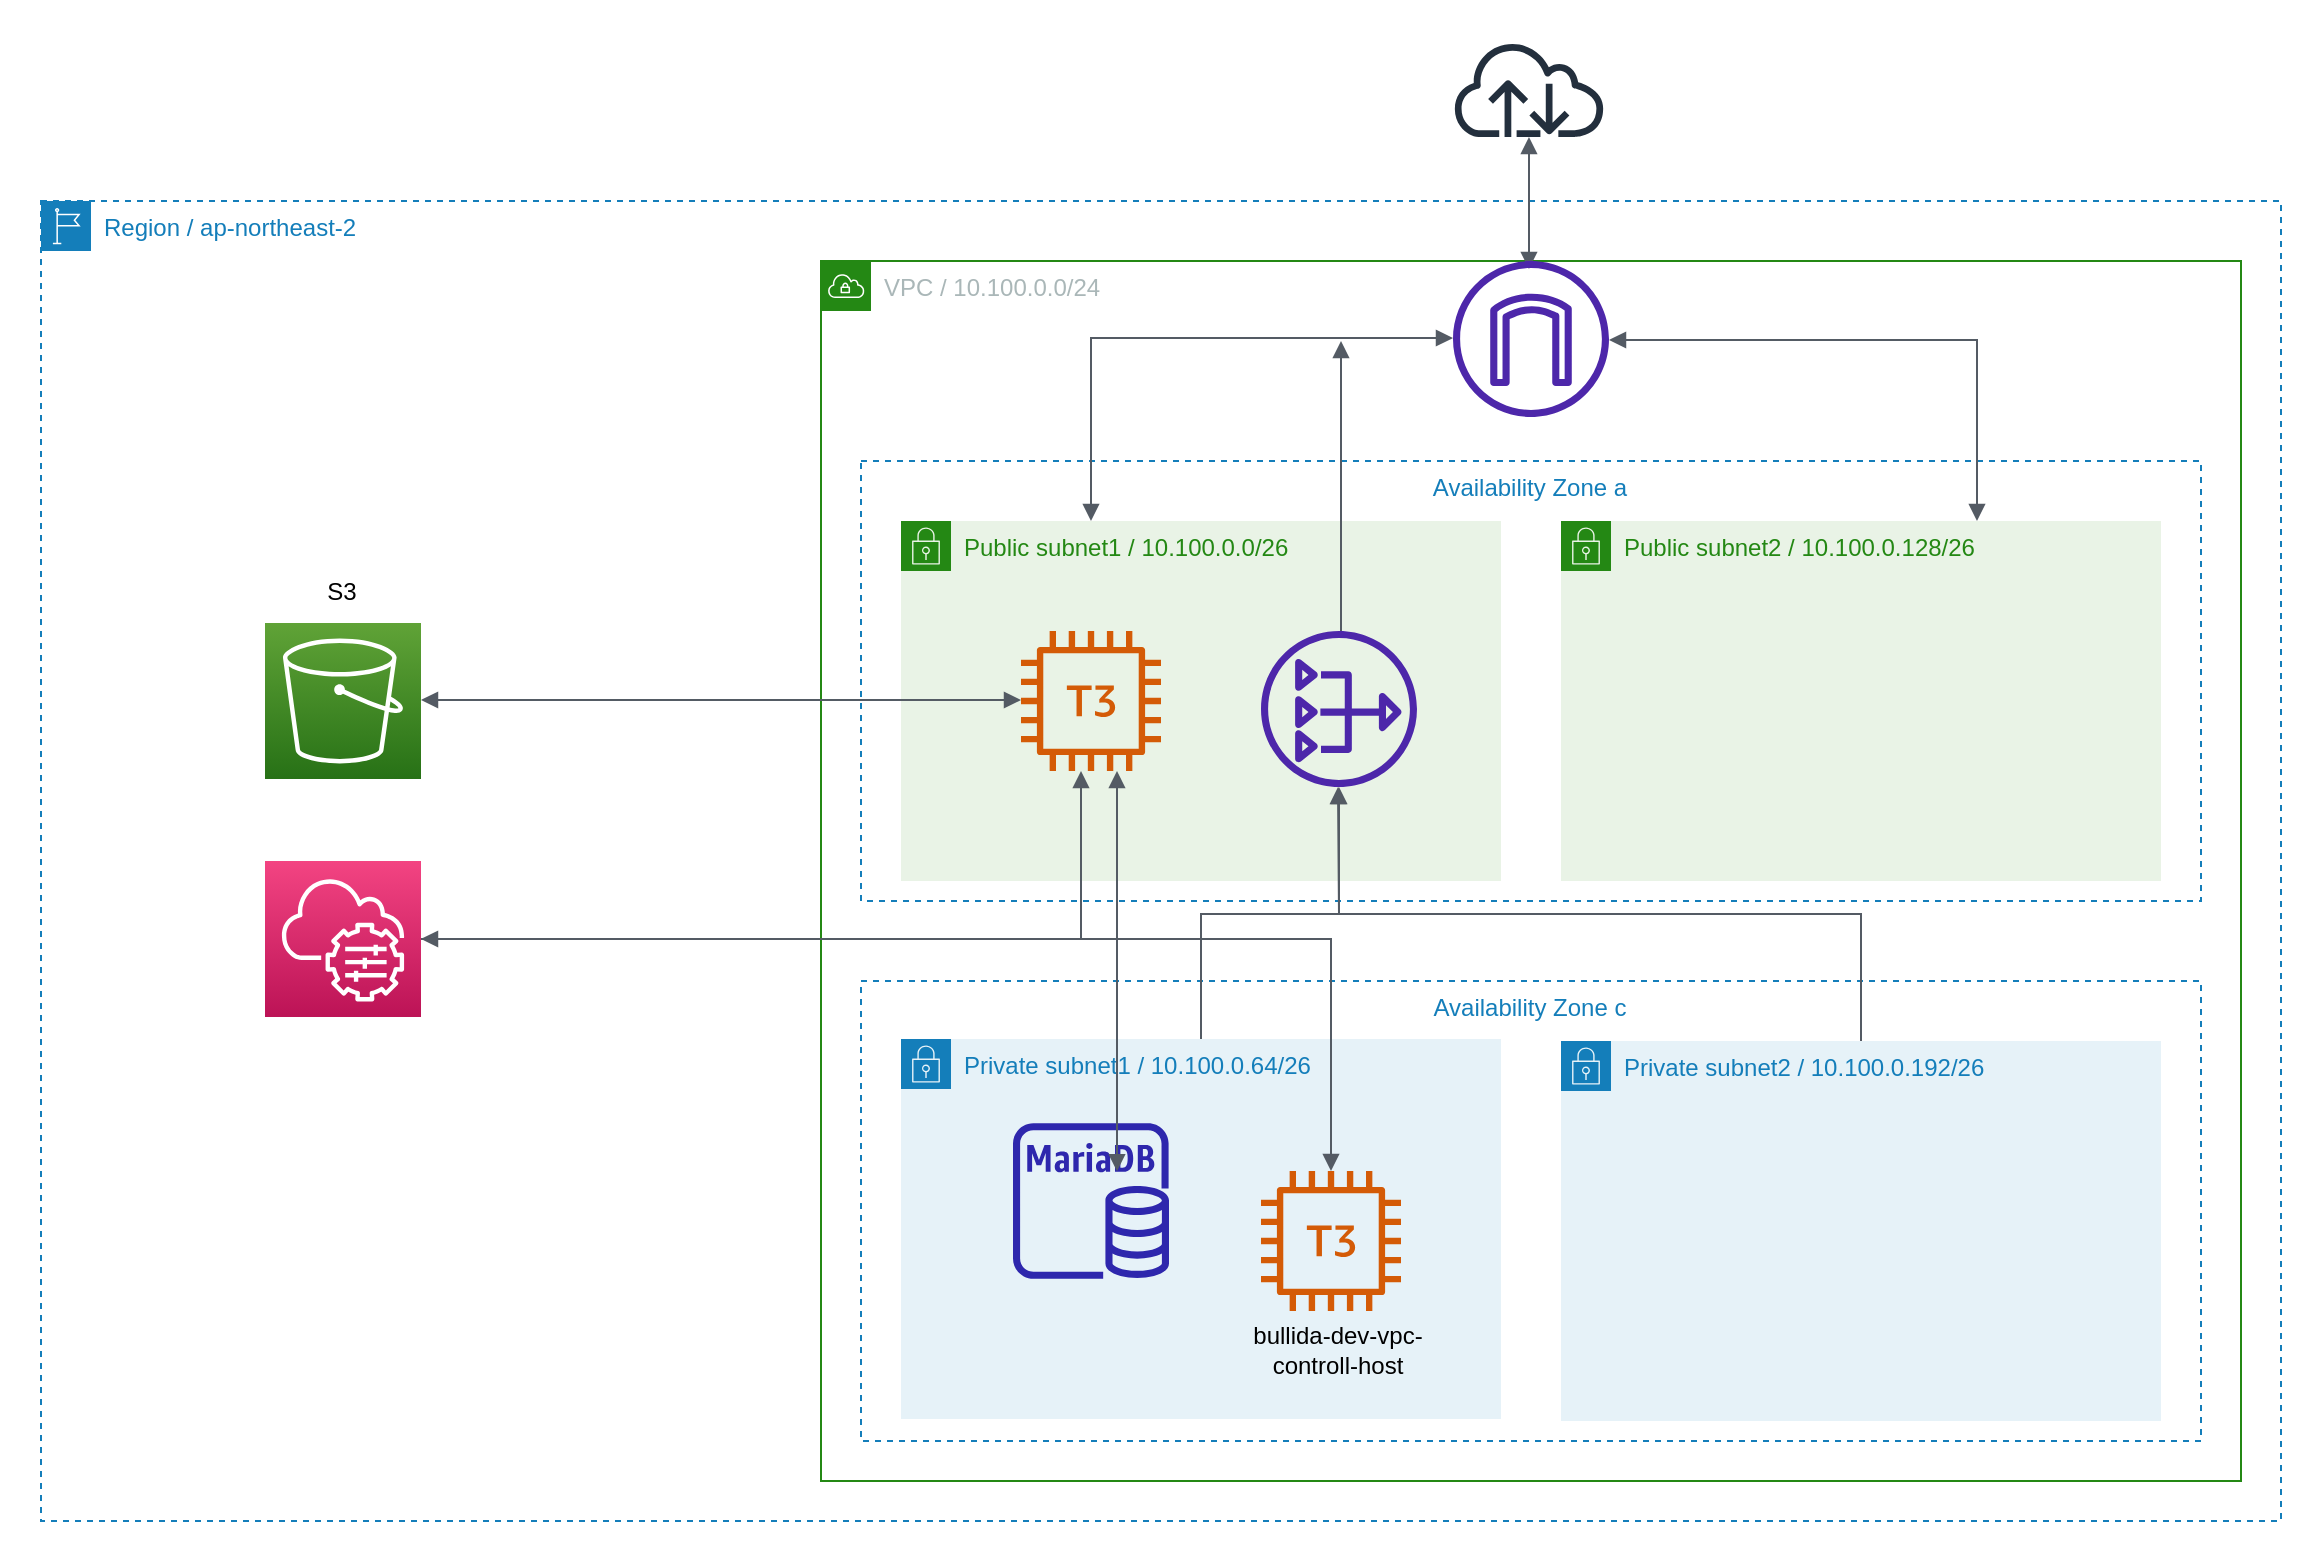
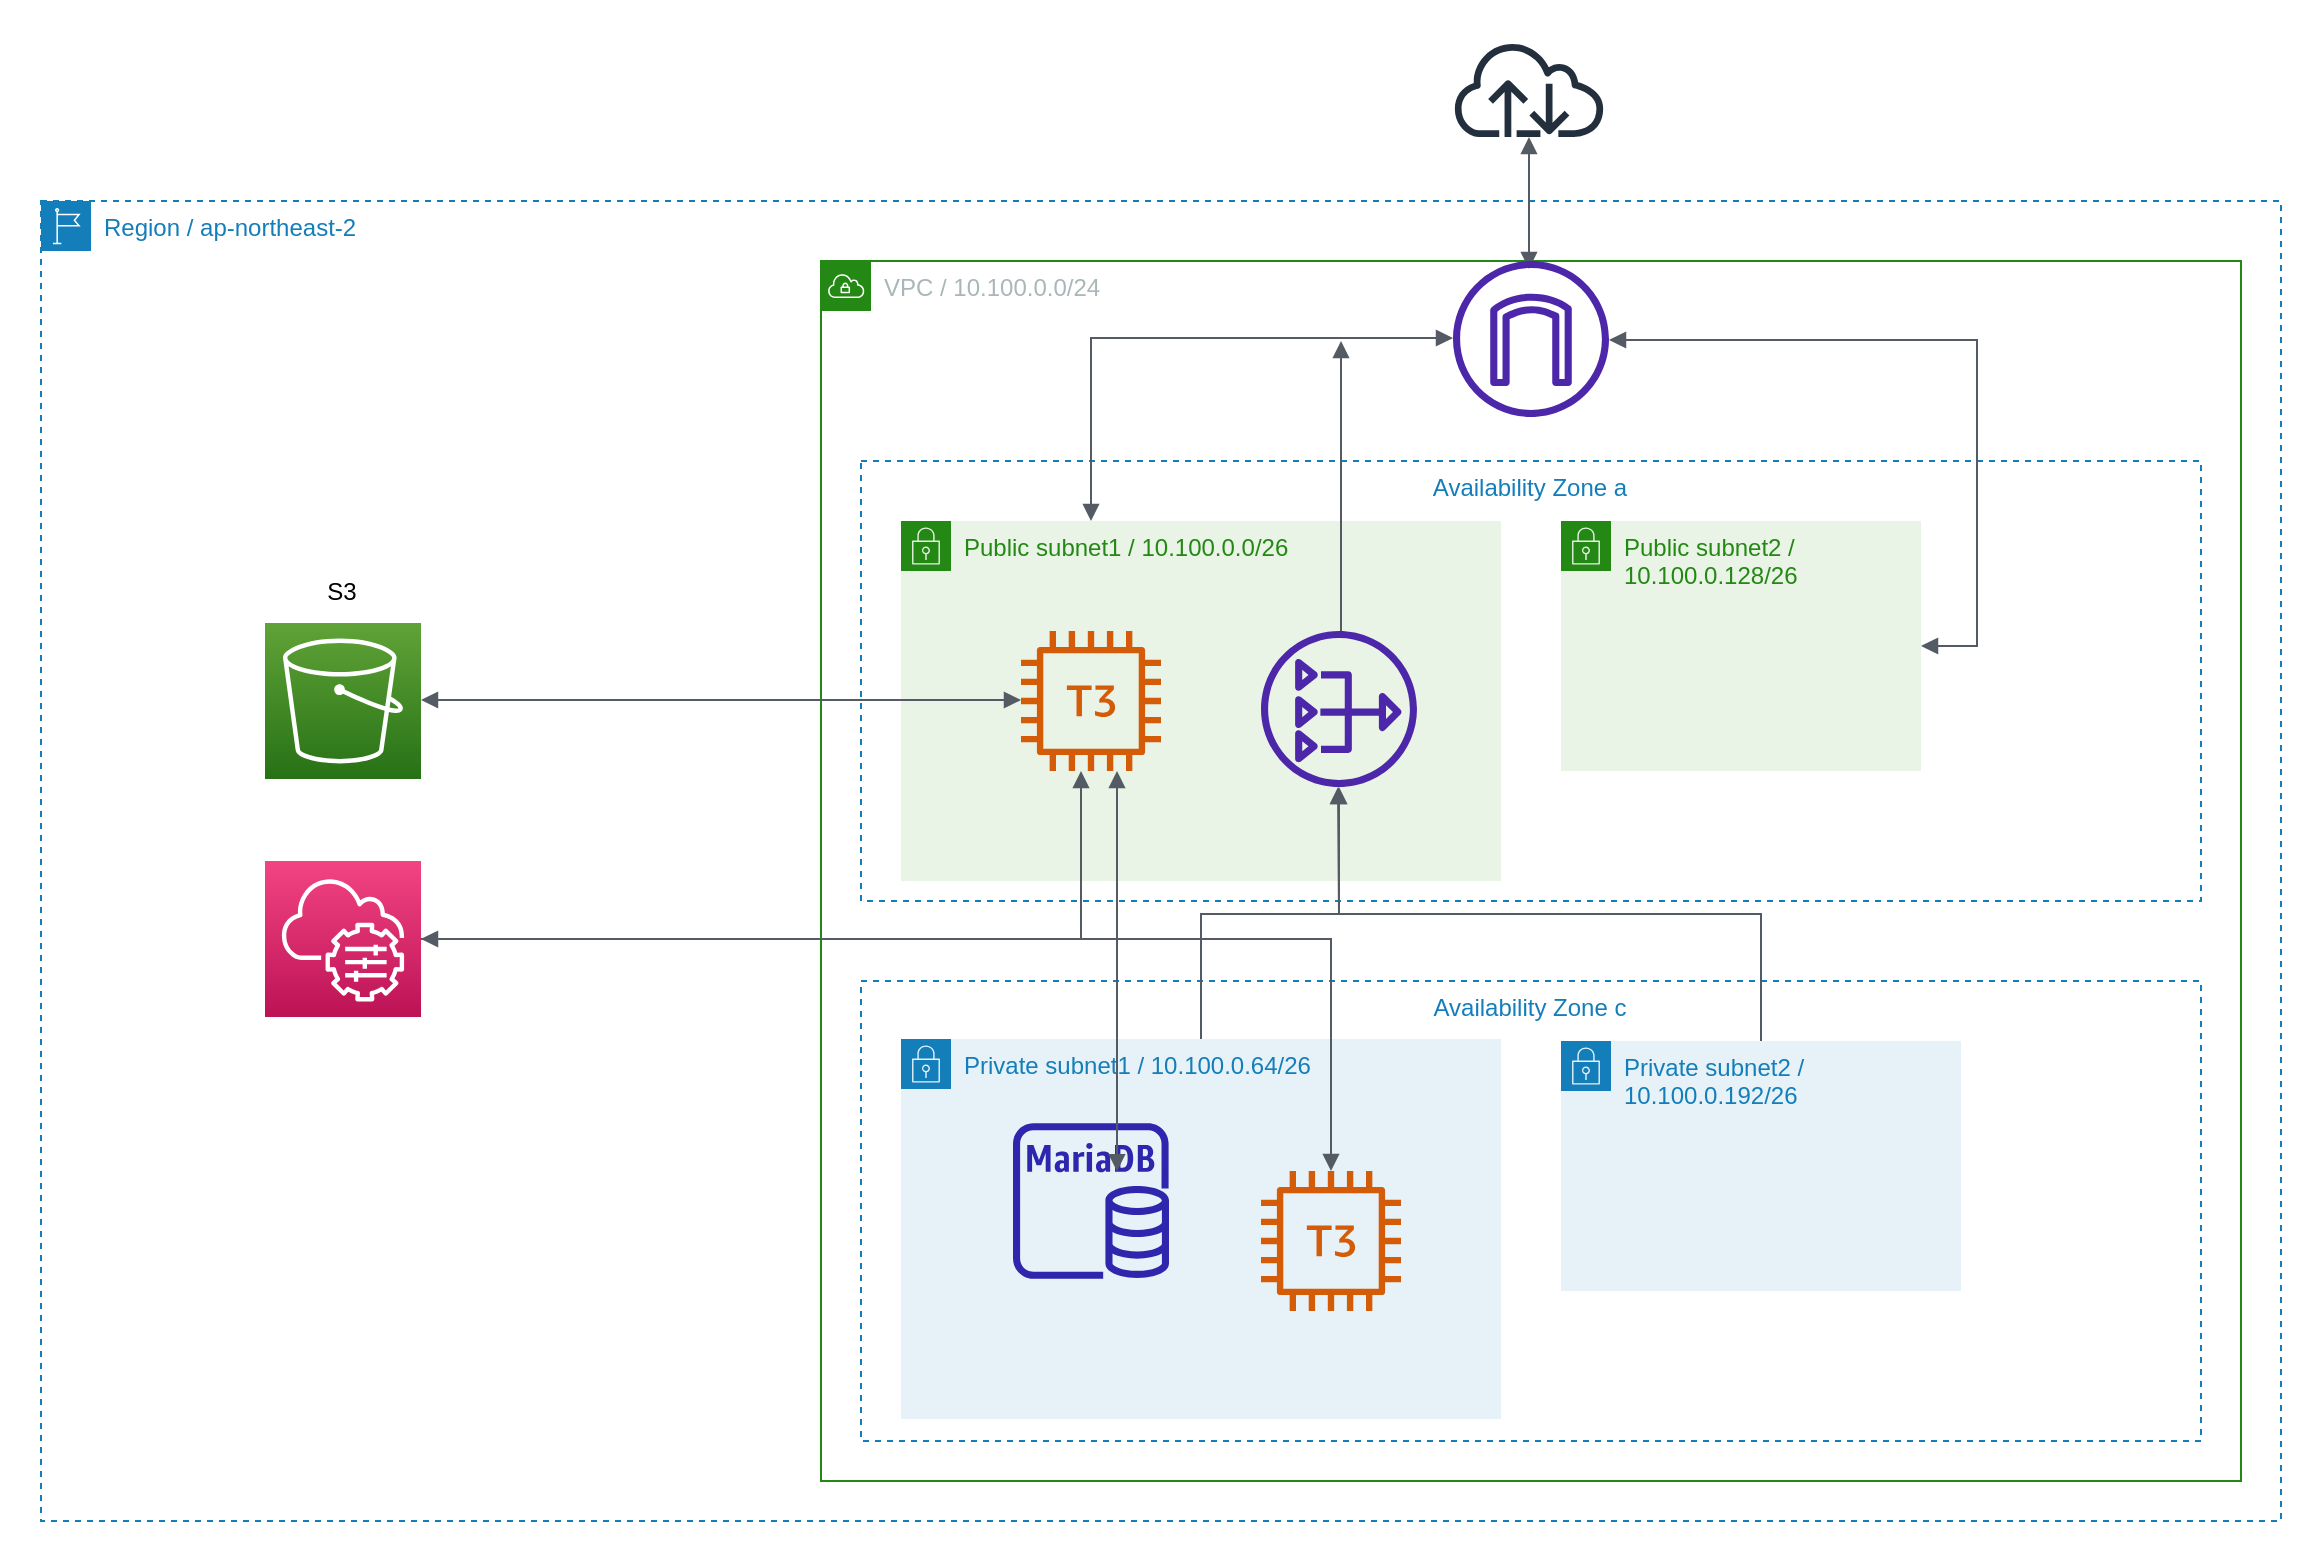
node "Public subnet2 / 10.100.0.128/26": size 600x360 -> 360x250
node "Private subnet2 / 10.100.0.192/26": size 600x380 -> 400x250
node "bullida-dev-vpc-controll-host": removed
